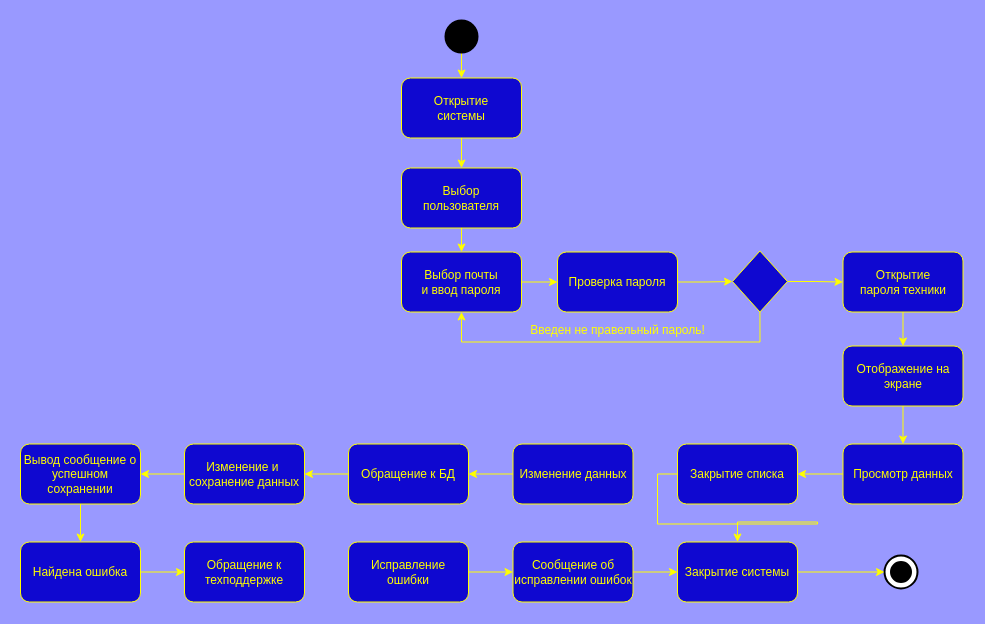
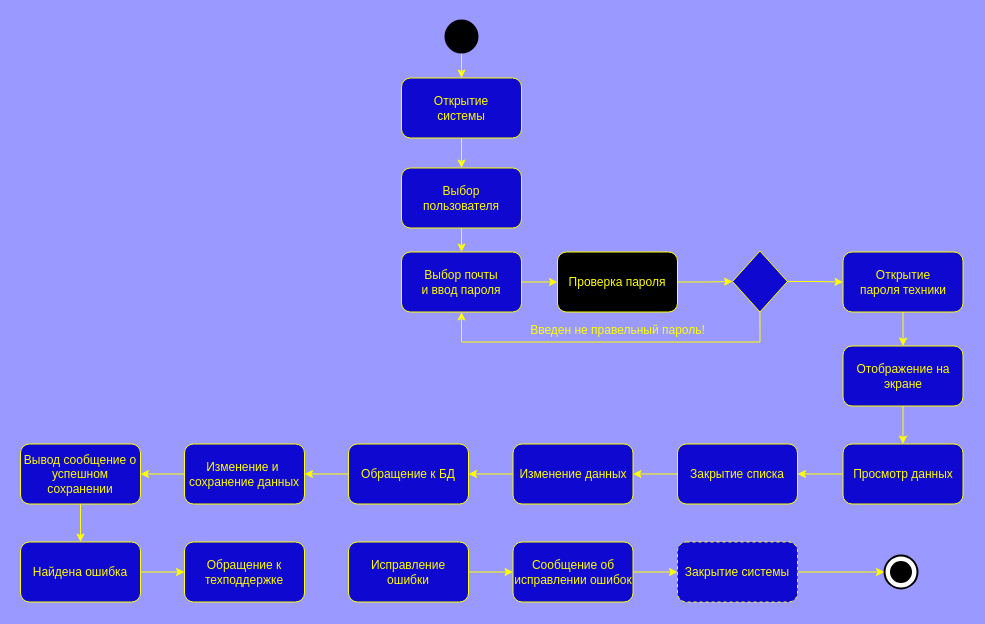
node "Проверка пароля": fillcolor #0f08d0 -> #000000
edge "Закрытие списка" -> "Закрытие системы": now "Закрытие списка" -> "Изменение данных"
node "Закрытие системы": style solid -> dashed
